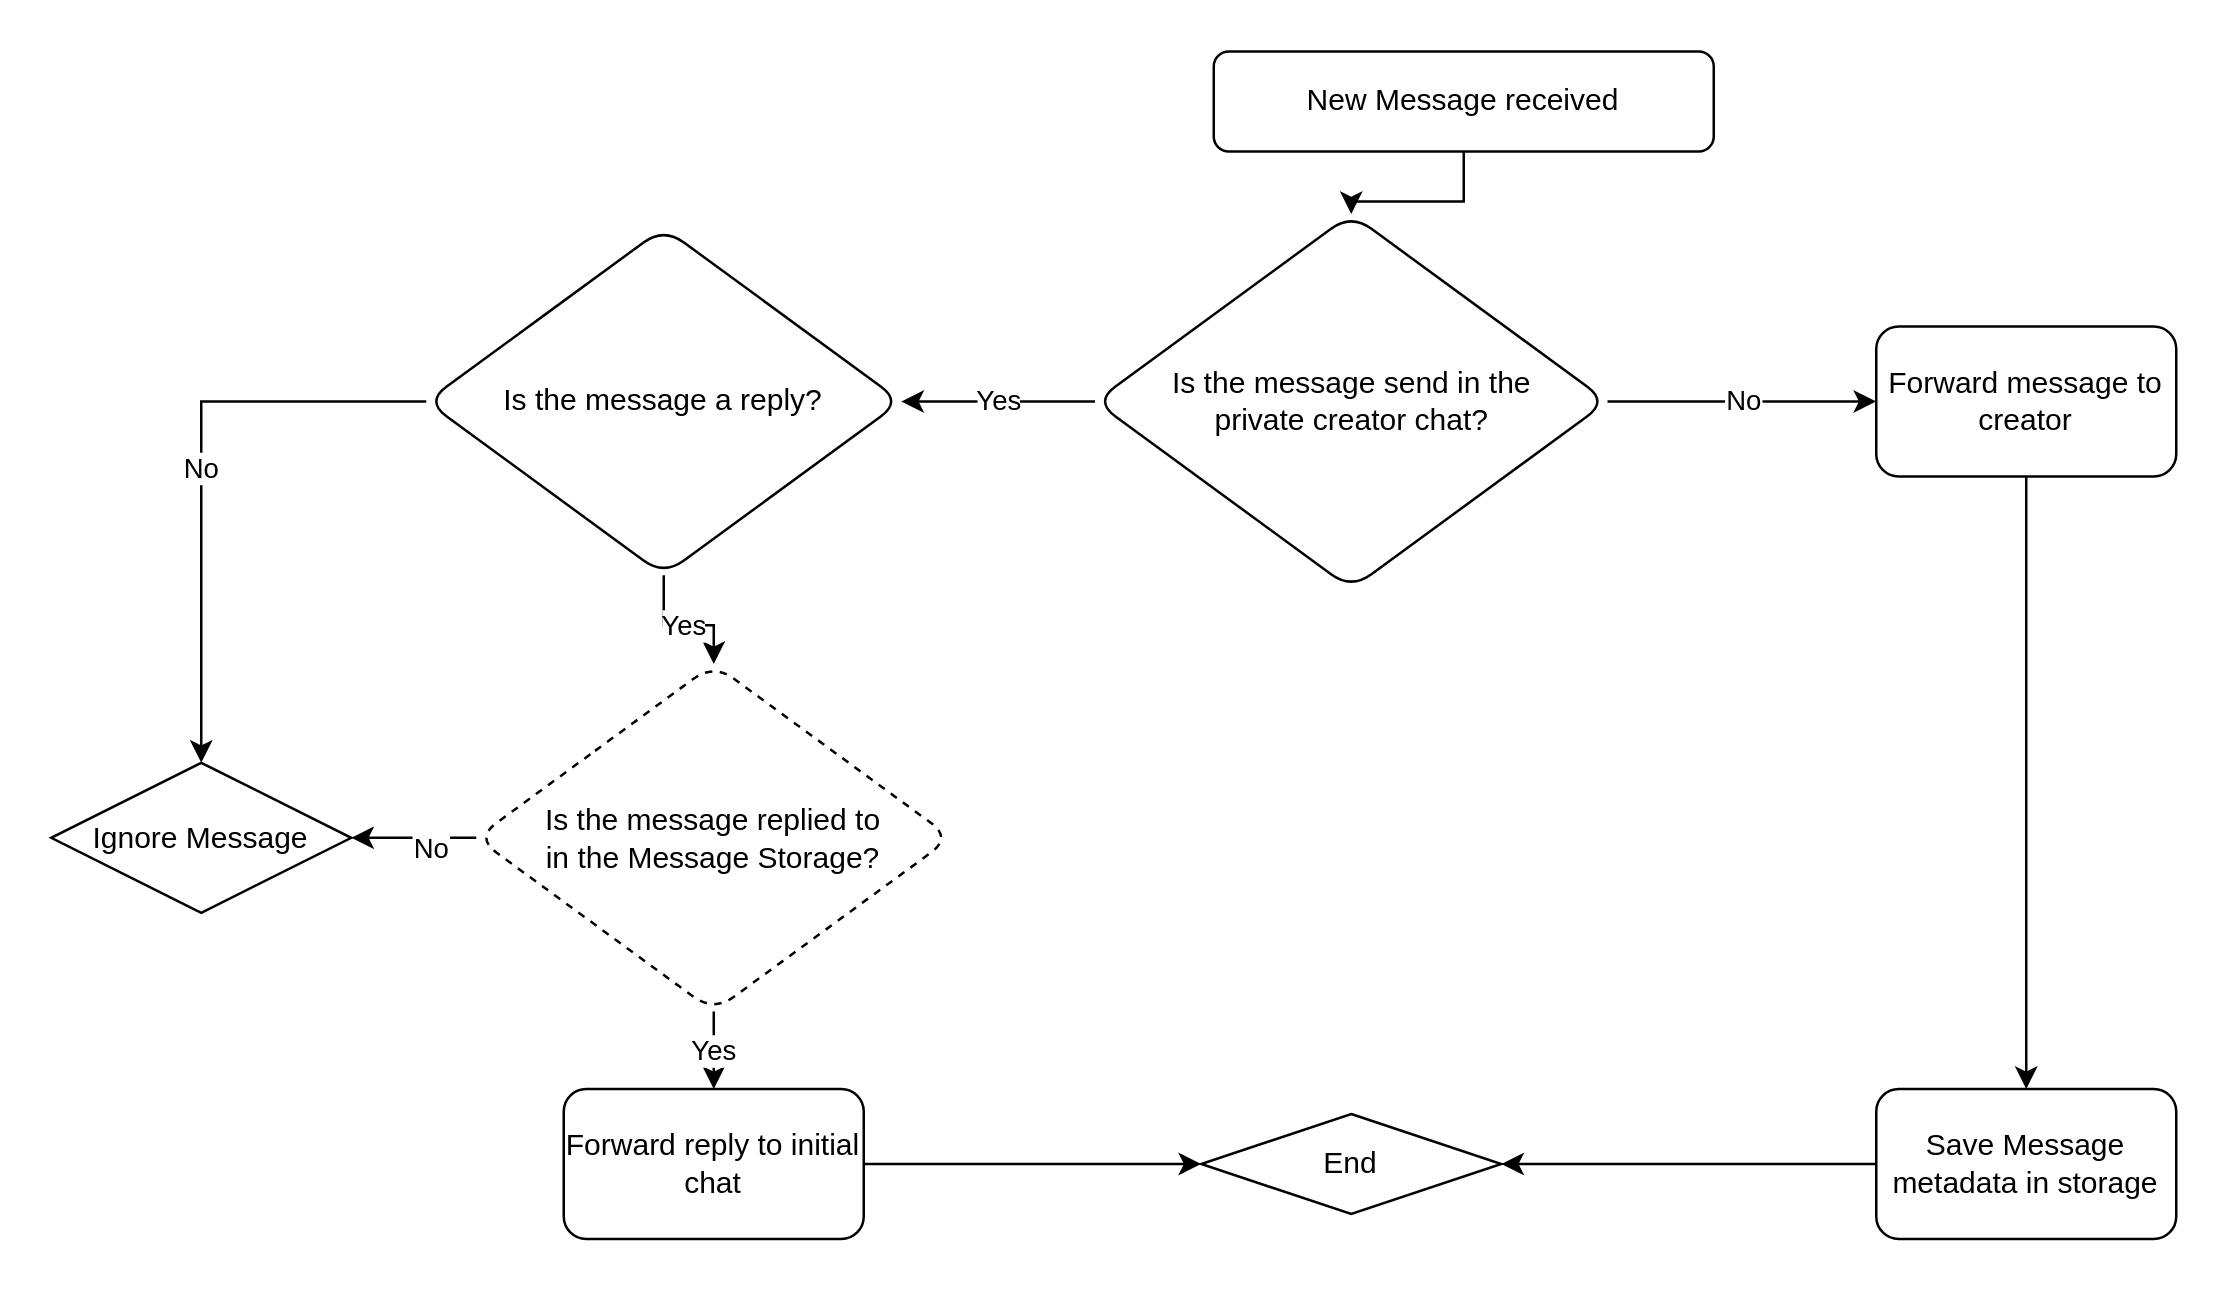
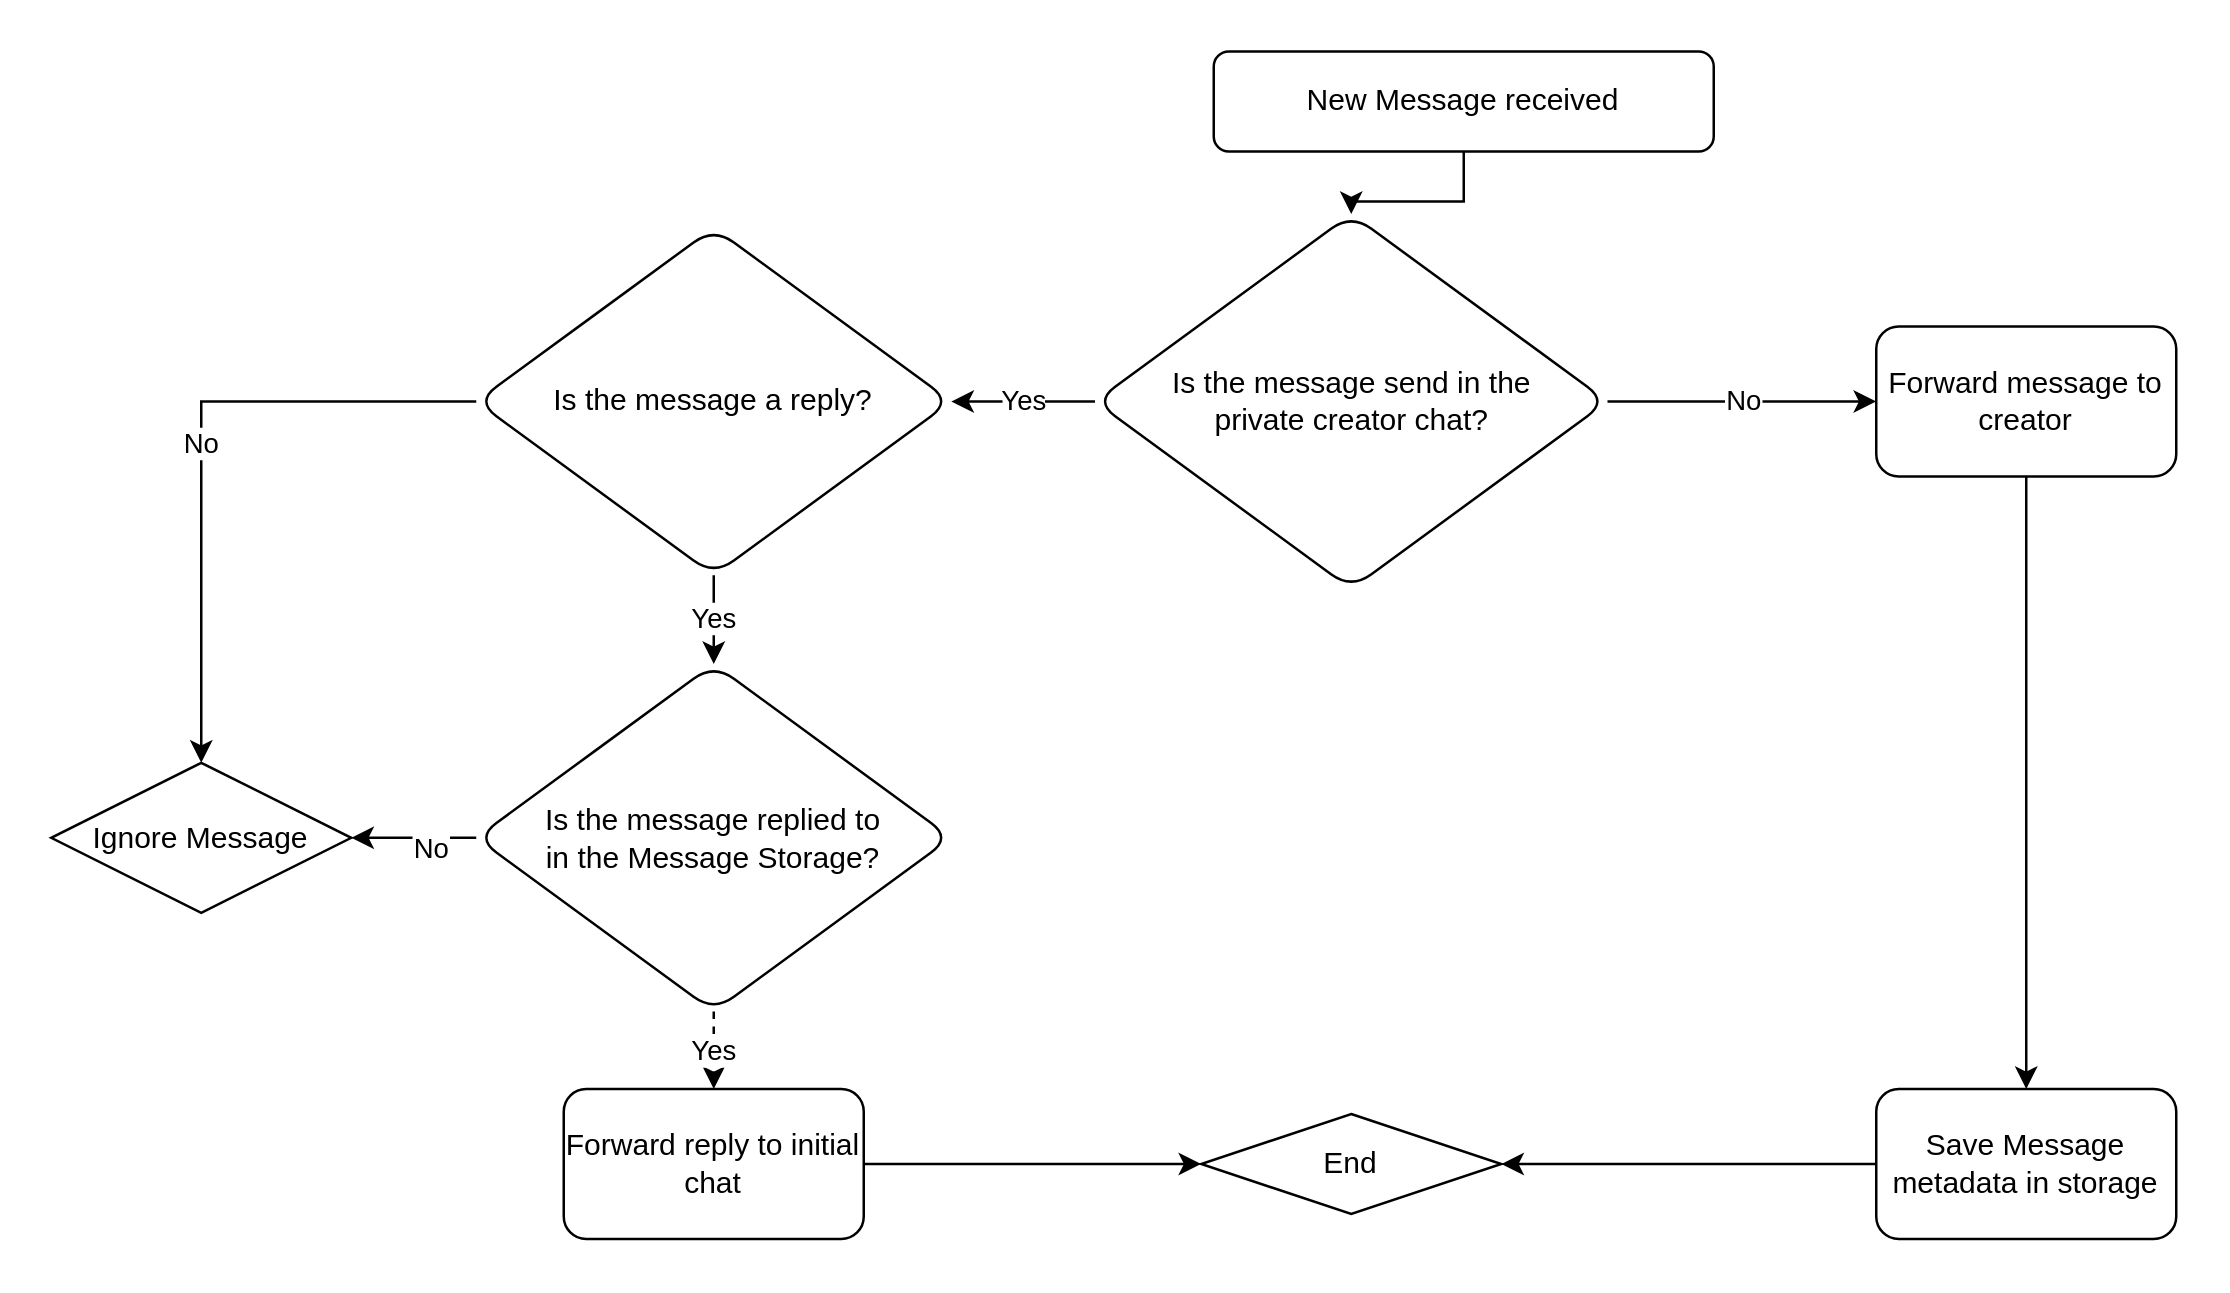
node "Is the message a reply?": moved (664, 401) -> (714, 401)
node "Is the message replied to in the Message Storage?": style dashed -> solid
edge "Is the message replied to in the Message Storage?" -> "Forward reply to initial chat": style solid -> dashed
